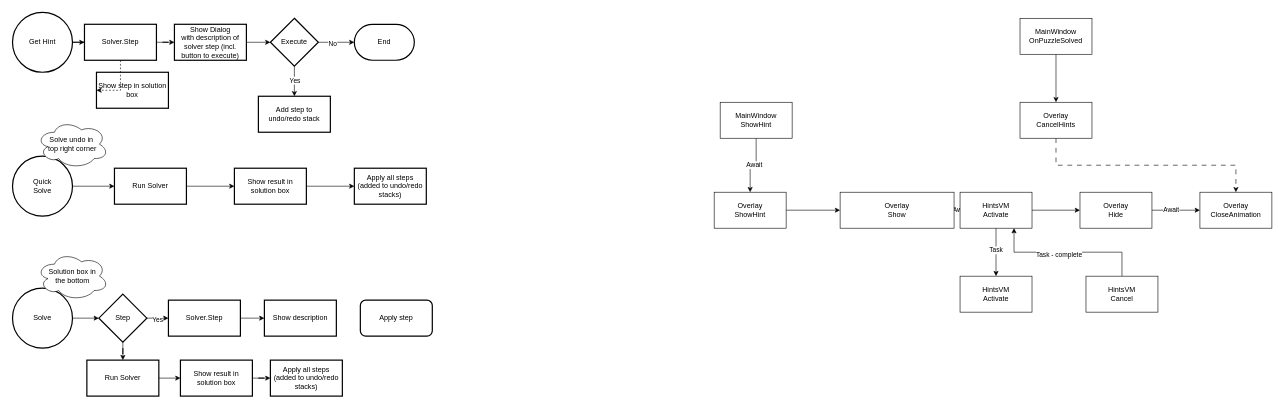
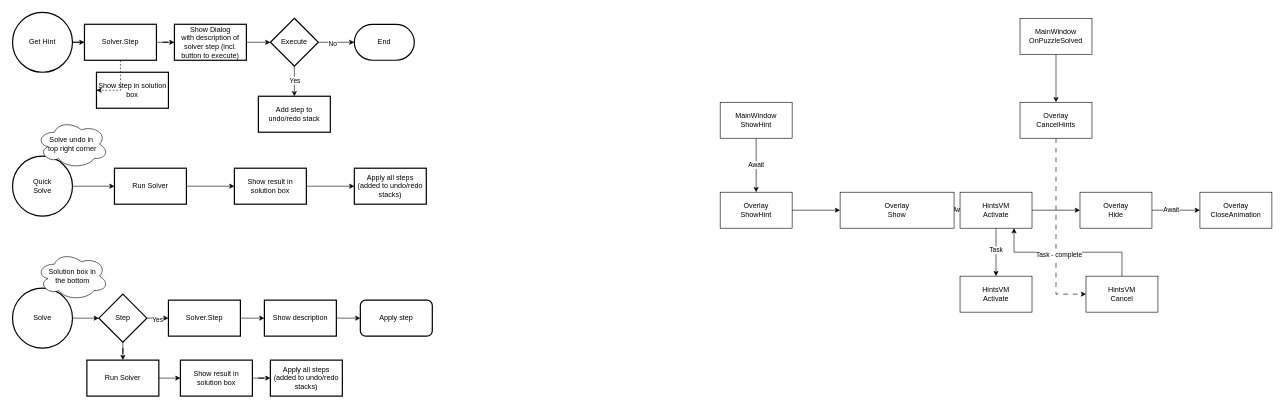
edge "Overlay CancelHints" -> "Overlay CloseAnimation": now "Overlay CancelHints" -> "HintsVM Cancel"
node "Overlay ShowHint": moved (750, 210) -> (756, 210)
edge "Show description" -> "Apply step": added
